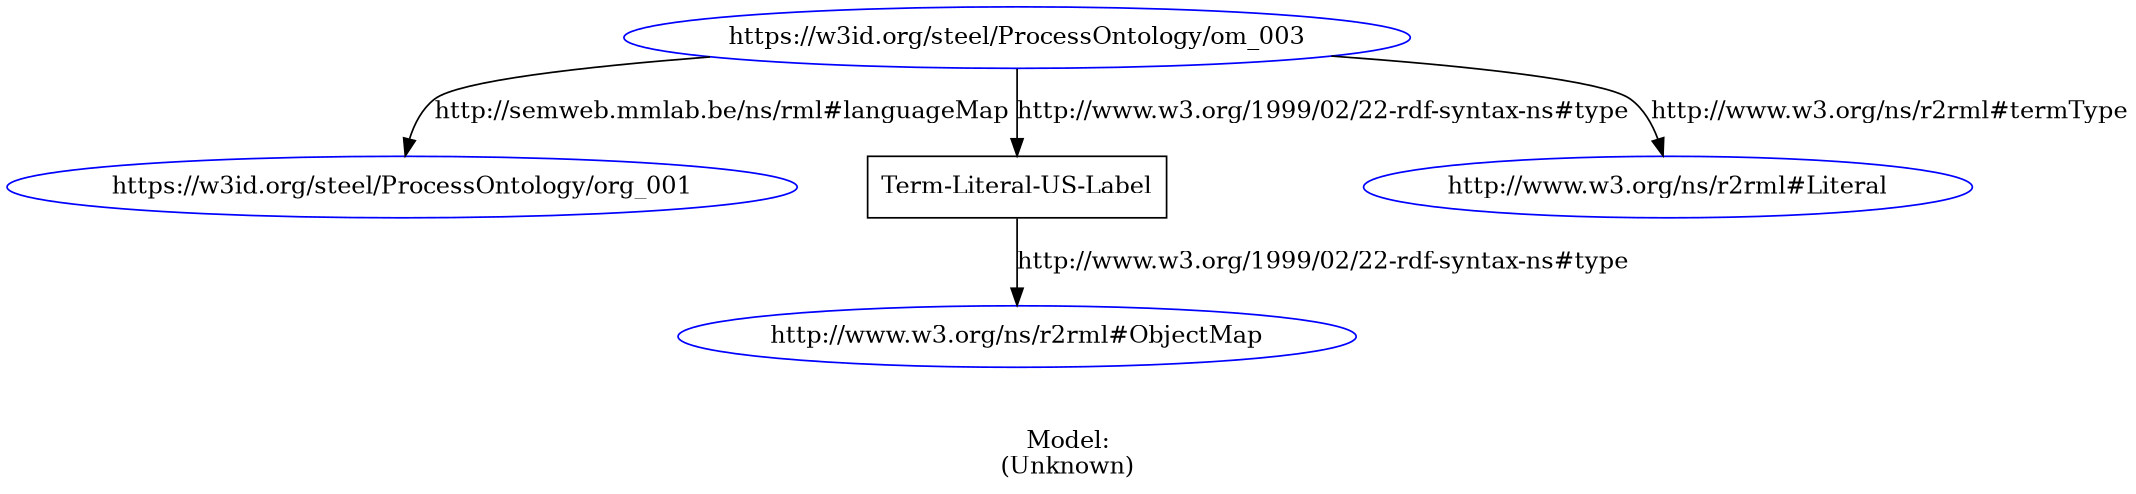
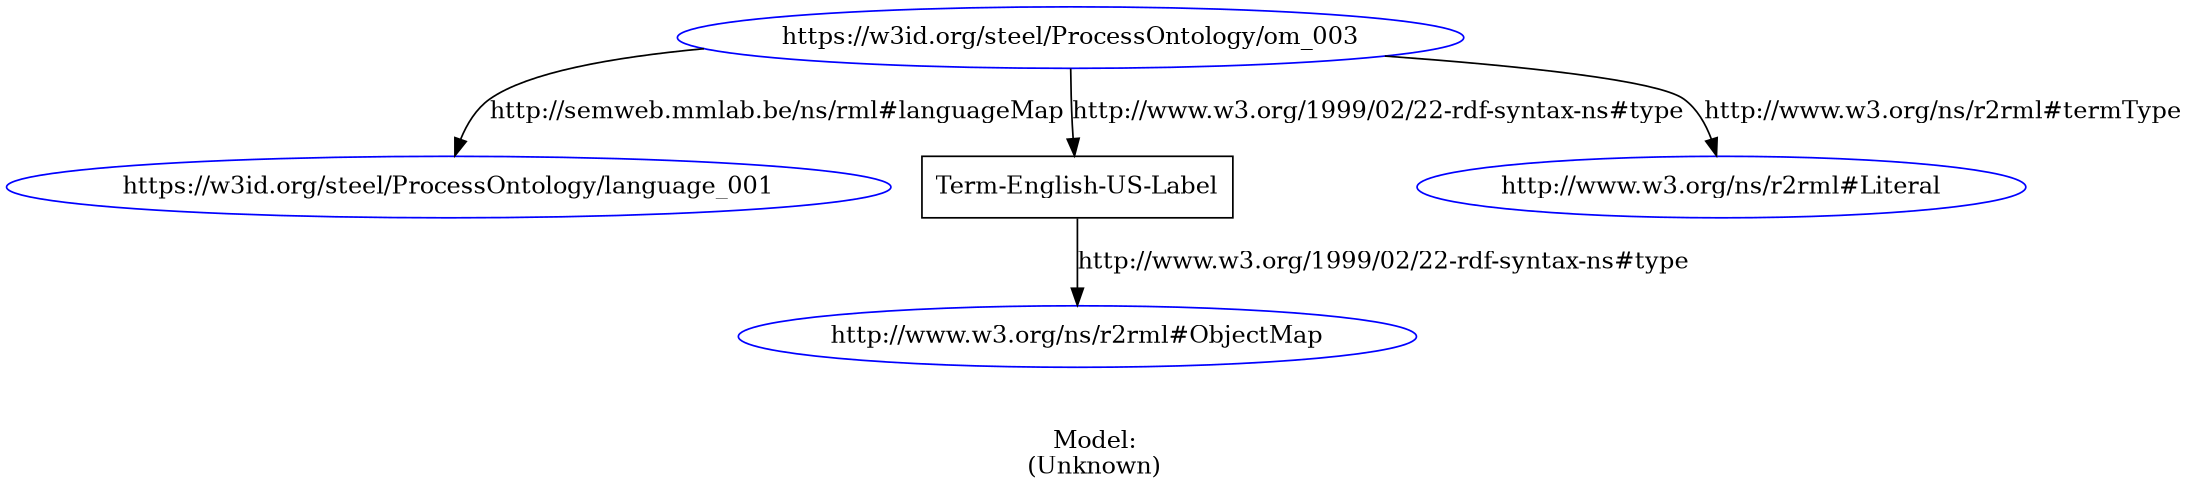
node "https://w3id.org/steel/ProcessOntology/org_001": label "https://w3id.org/steel/ProcessOntology/org_001" -> "https://w3id.org/steel/ProcessOntology/language_001"
node "Term-Literal-US-Label": label "Term-Literal-US-Label" -> "Term-English-US-Label"
